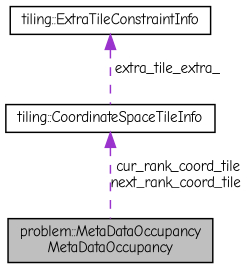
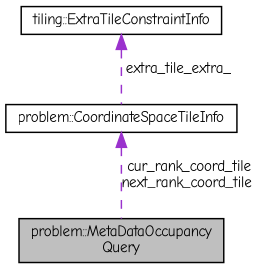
node "tiling::CoordinateSpaceTileInfo": label "tiling::CoordinateSpaceTileInfo" -> "problem::CoordinateSpaceTileInfo"
node "problem::MetaDataOccupancy MetaDataOccupancy": label "problem::MetaDataOccupancy MetaDataOccupancy" -> "problem::MetaDataOccupancy Query"
